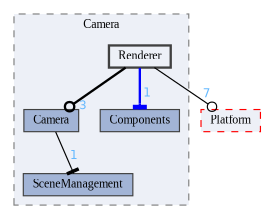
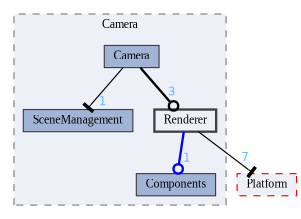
edge "Renderer" -> "Camera": reversed
edge "Renderer" -> "Components": arrowhead tee -> odot
edge "Renderer" -> "Platform": arrowhead odot -> tee
